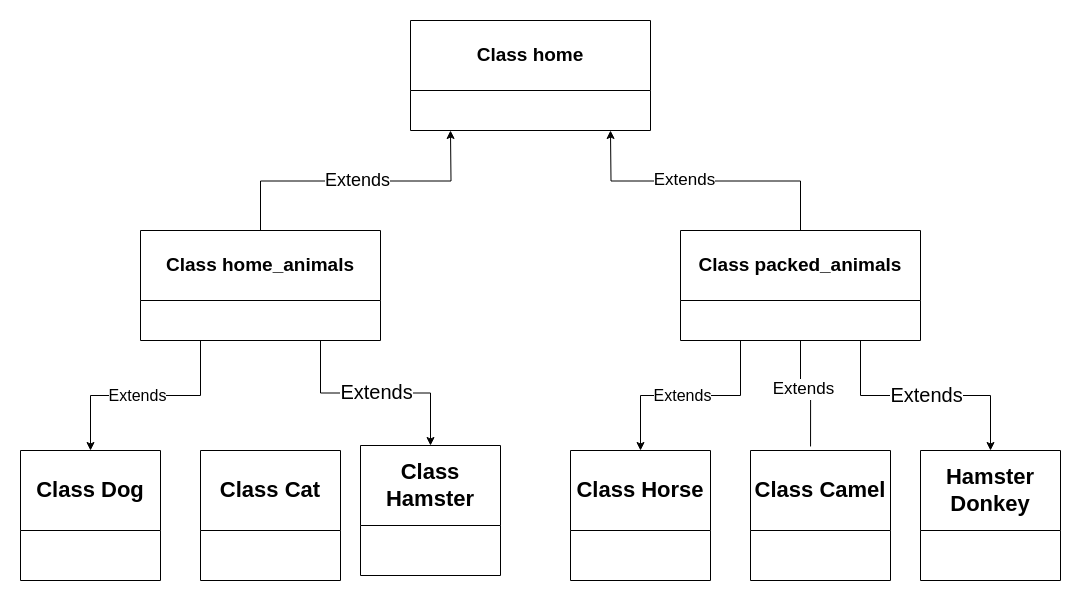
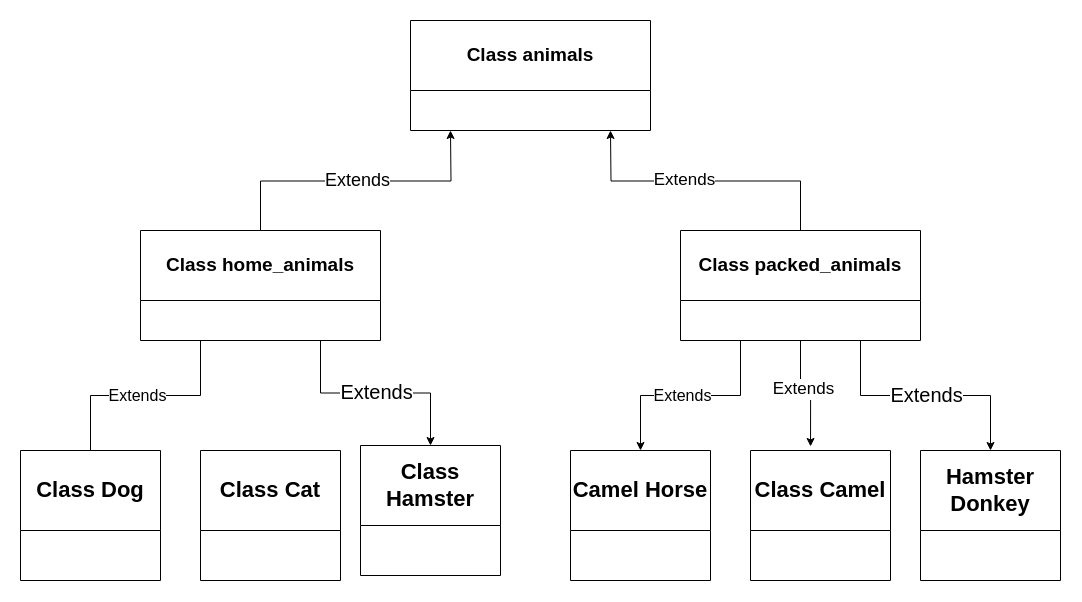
node "Class home": label "Class home" -> "Class animals"
edge "Class packed_animals" -- "Class Camel": arrowhead none -> classic
edge "Class home_animals" -> "Class Dog": arrowhead classic -> none
node "Class Horse": label "Class Horse" -> "Camel Horse"
